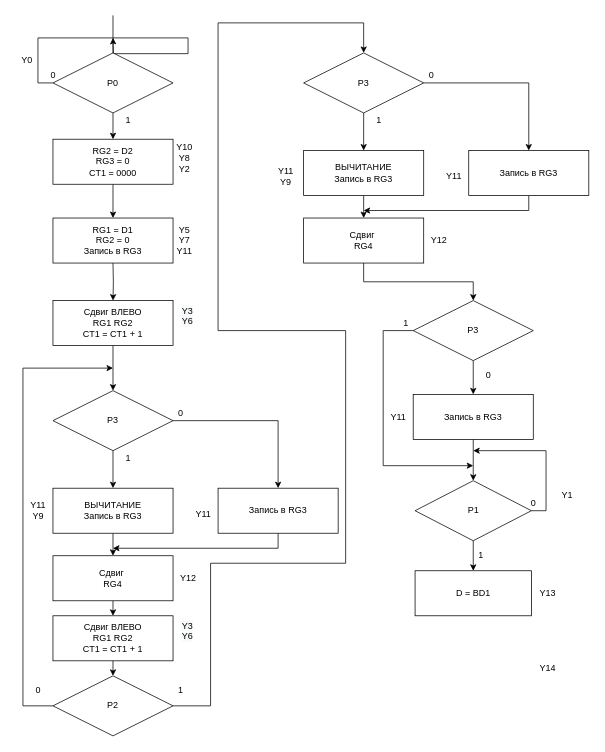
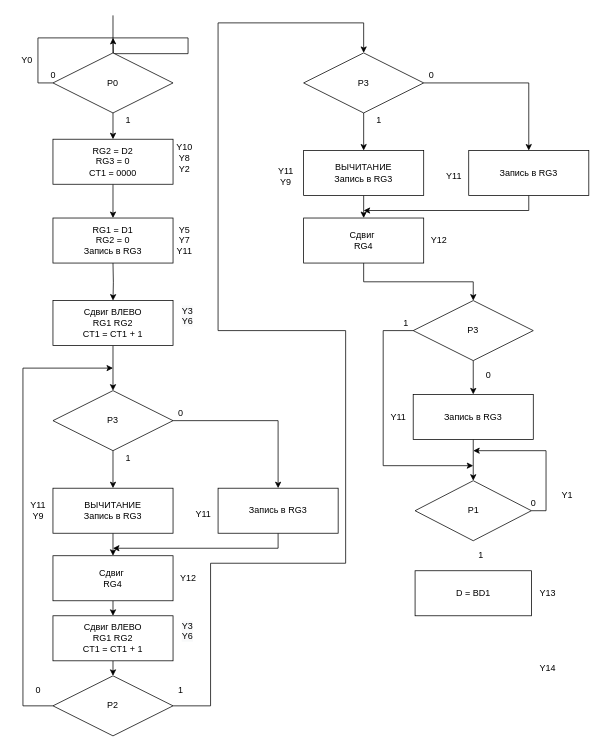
edge "P1" -> "D = BD1": removed
